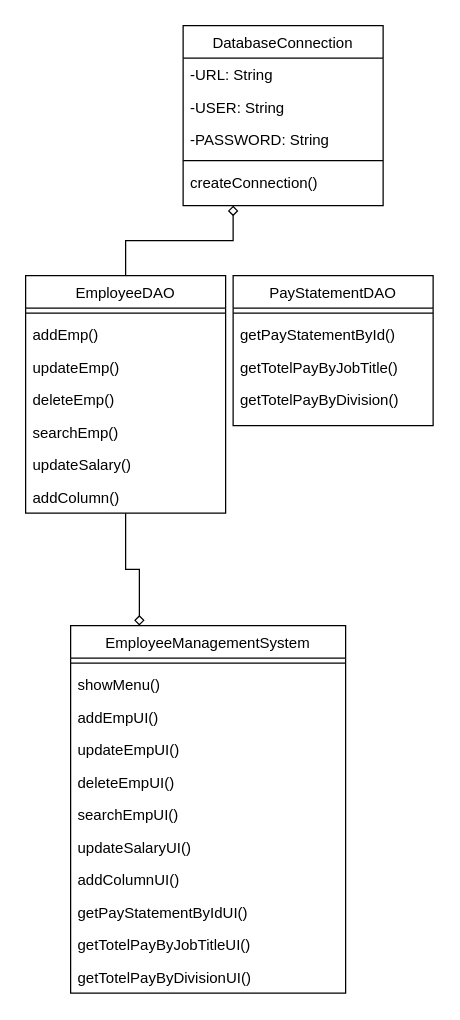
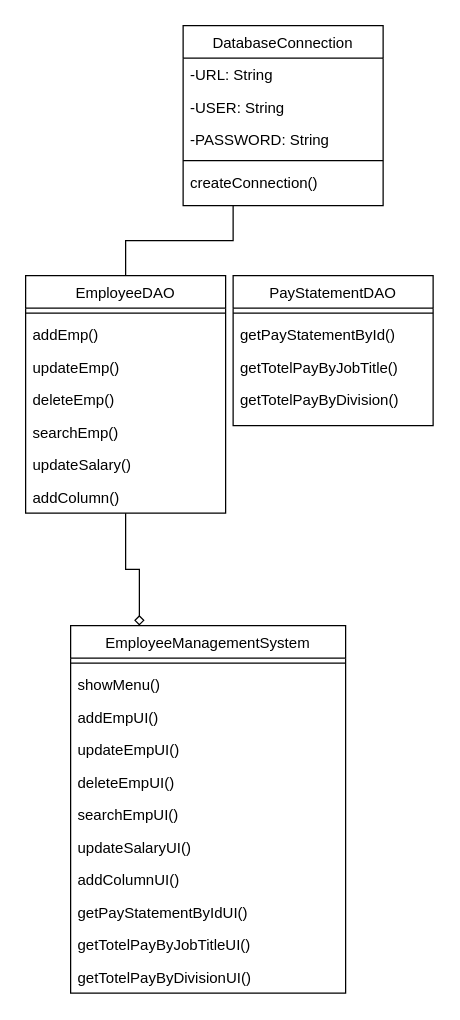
edge "EmployeeDAO" -> "DatabaseConnection": arrowhead diamond -> none
